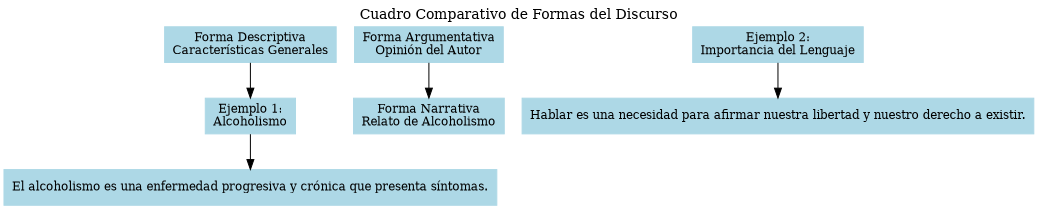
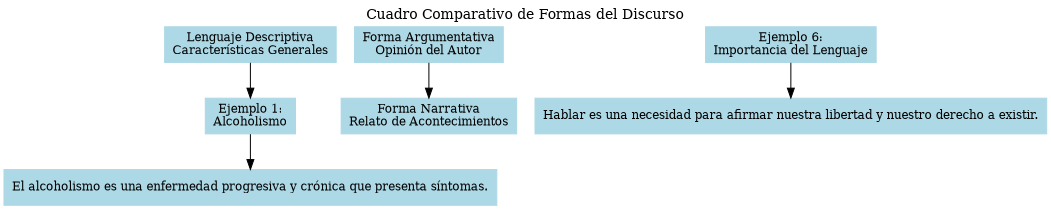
node "Forma Descriptiva Características Generales": label "Forma Descriptiva Características Generales" -> "Lenguaje Descriptiva Características Generales"
node "Ejemplo 2: Importancia del Lenguaje": label "Ejemplo 2: Importancia del Lenguaje" -> "Ejemplo 6: Importancia del Lenguaje"
node "Forma Narrativa Relato de Alcoholismo": label "Forma Narrativa Relato de Alcoholismo" -> "Forma Narrativa Relato de Acontecimientos"
